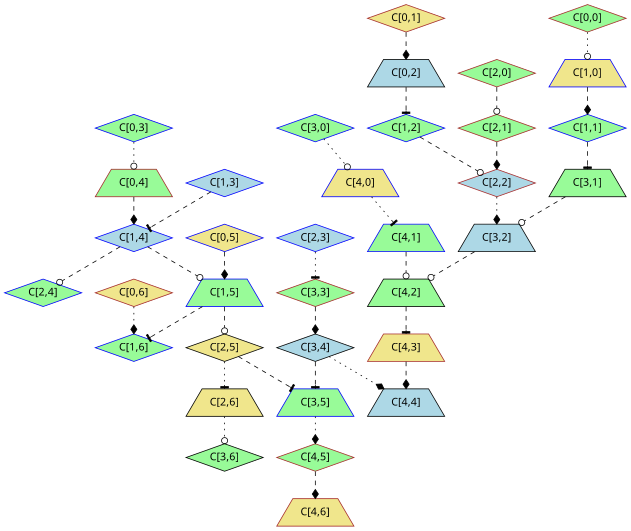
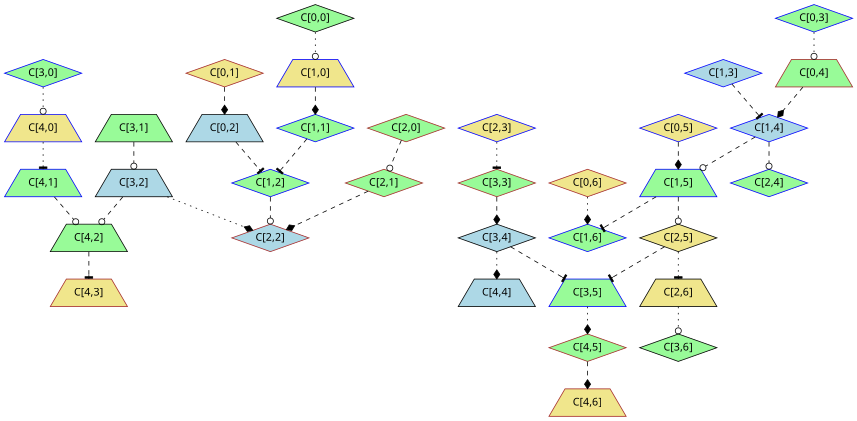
node "C[0,0]": color brown -> black
edge "C[1,1]" -> "C[3,1]": now "C[1,1]" -> "C[1,2]"
edge "C[2,2]" -> "C[3,2]": reversed
node "C[2,3]": fillcolor lightblue -> khaki
edge "C[4,3]" -> "C[4,4]": removed
